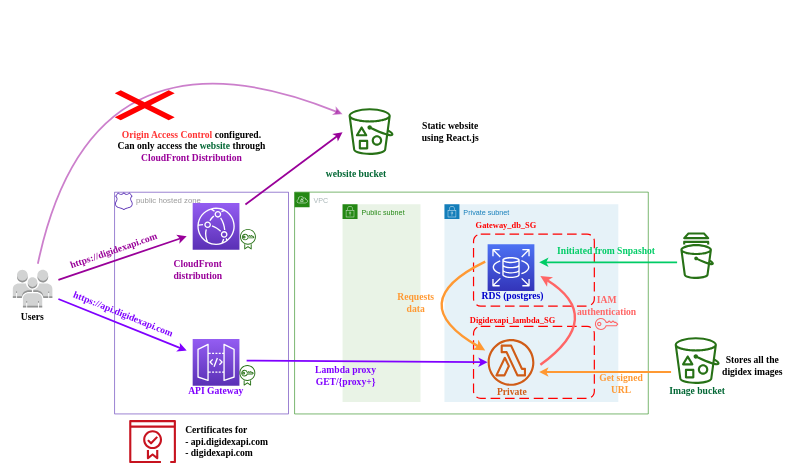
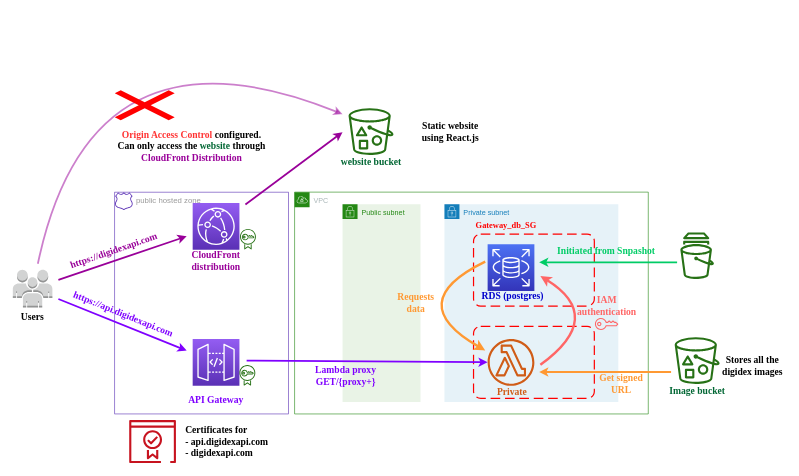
node "website bucket": moved (356, 174) -> (371, 162)
node "CloudFront distribution": moved (198, 269) -> (216, 260)
node "Digidexapi_lambda_SG": removed
node "API Gateway": moved (216, 391) -> (216, 400)
